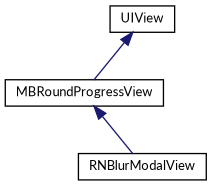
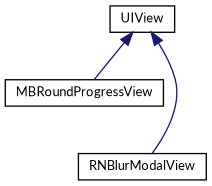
edge "RNBlurModalView" -> "MBRoundProgressView": now "RNBlurModalView" -> "UIView"
